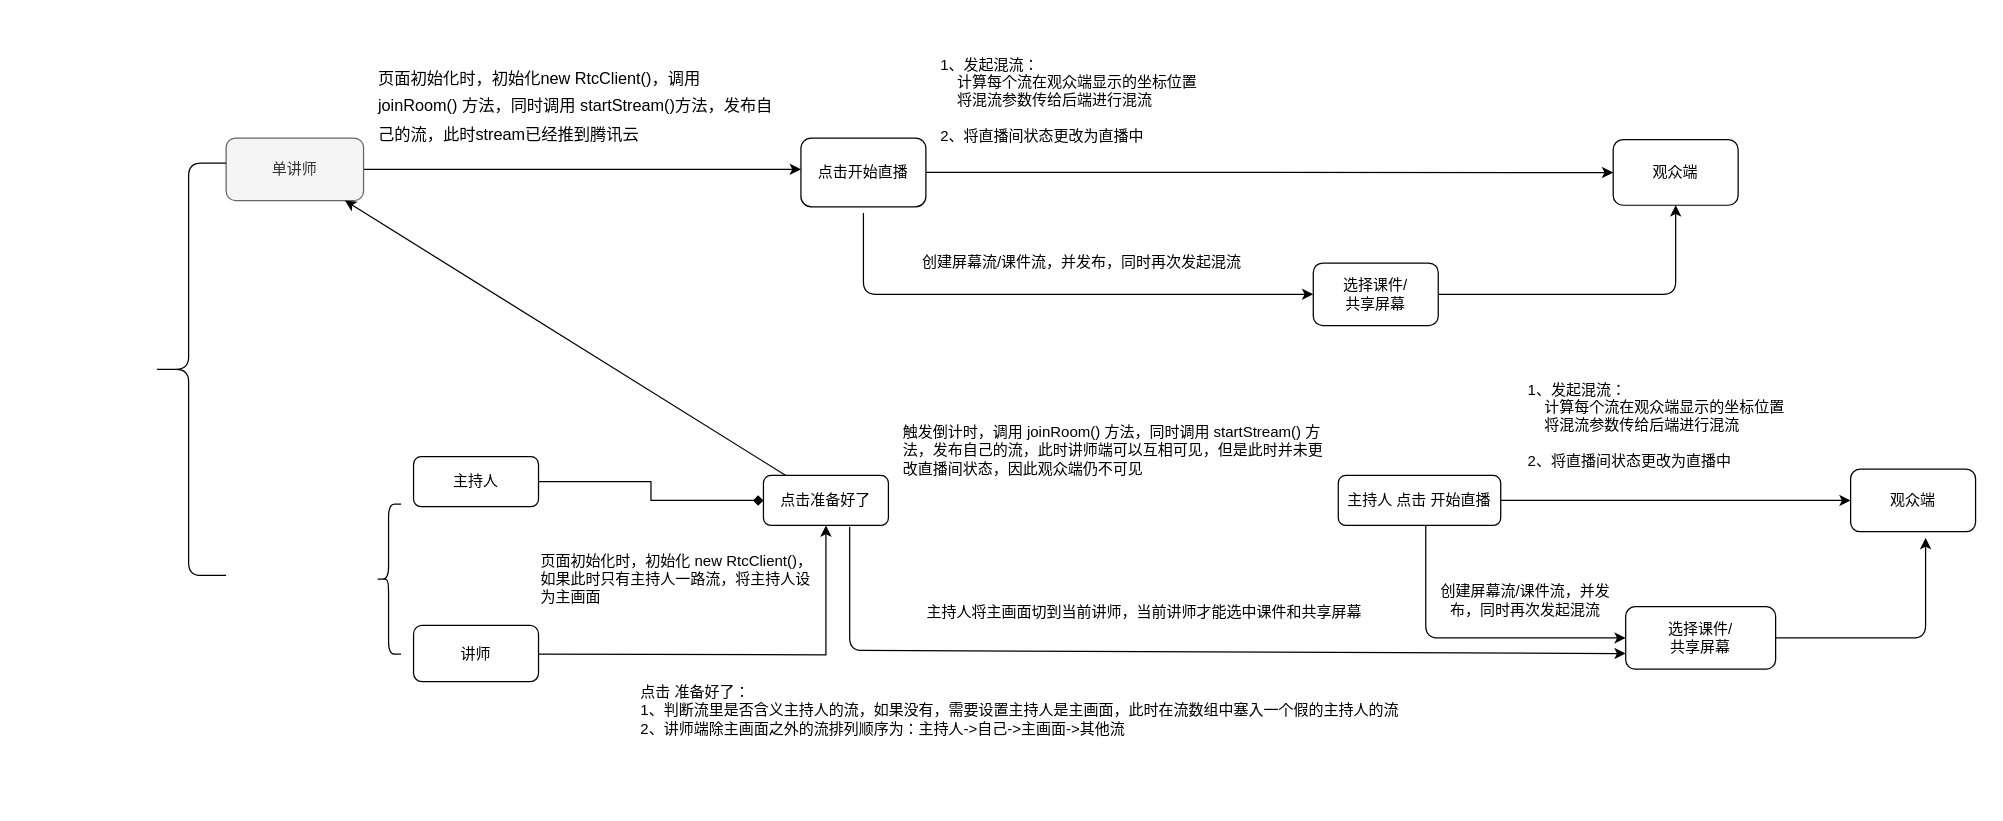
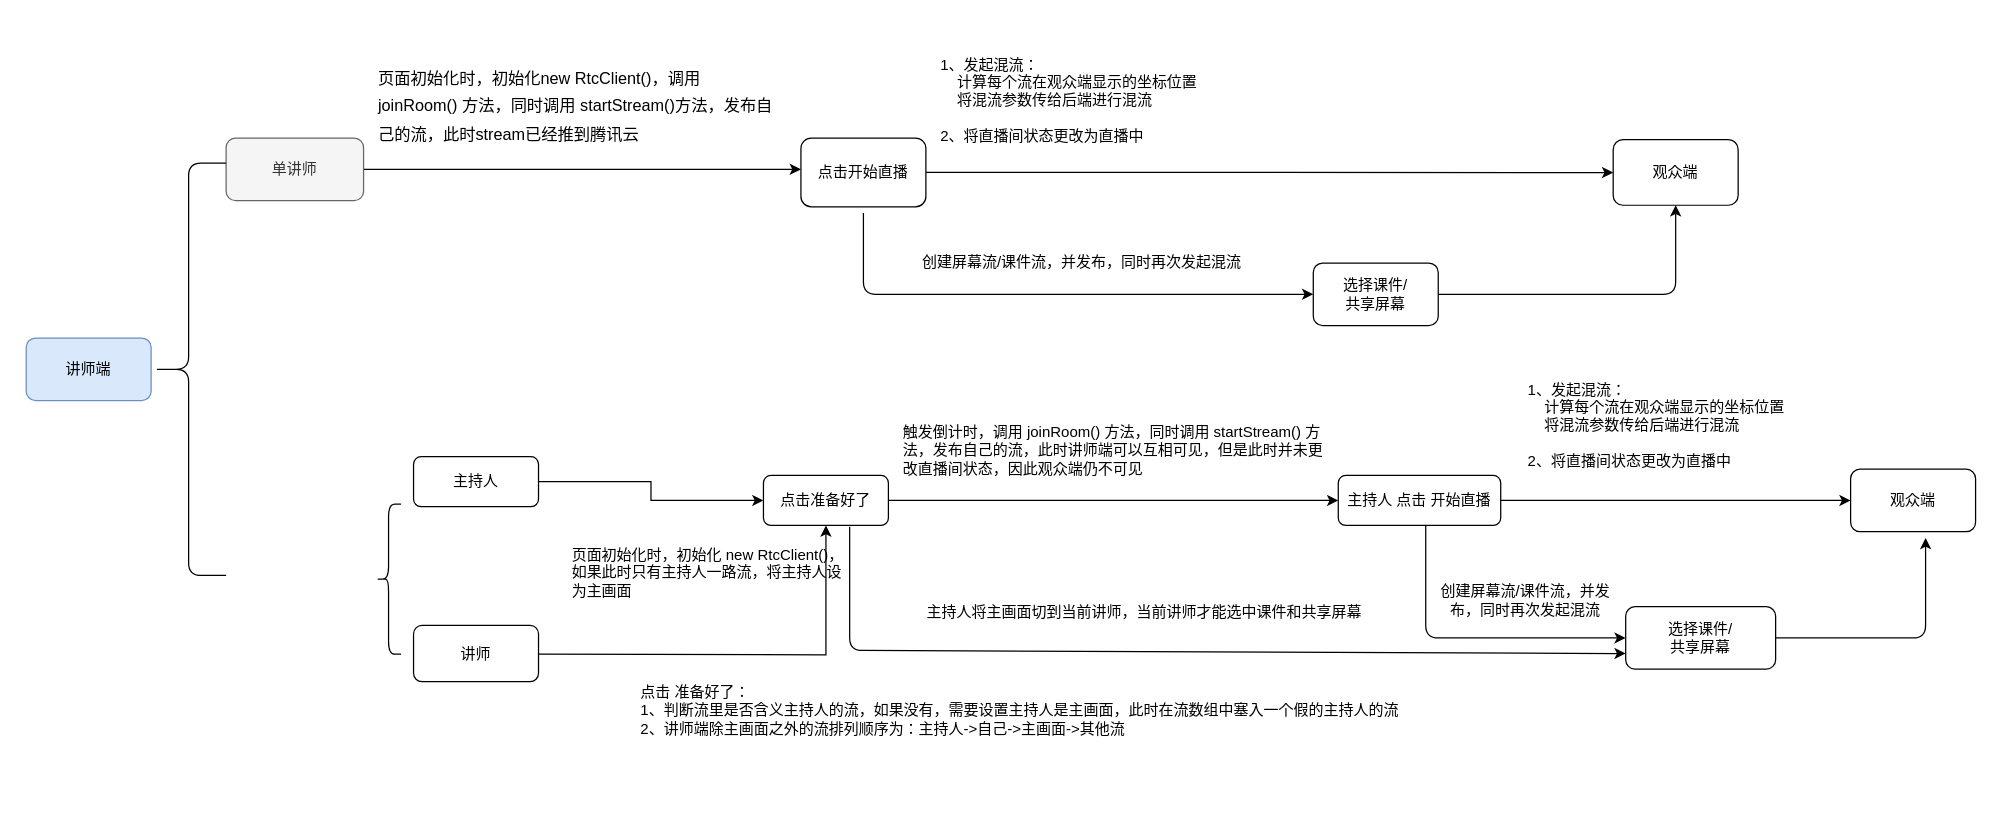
edge "点击准备好了" -> "单讲师": now "点击准备好了" -> "主持人 点击 开始直播"
node "讲师端": added
edge "主持人" -> "点击准备好了": arrowhead diamond -> classic
node "页面初始化时，初始化 new RtcClient()，如果此时只有主持人一路流，将主持人设为主画面": moved (676, 579) -> (707, 573)
